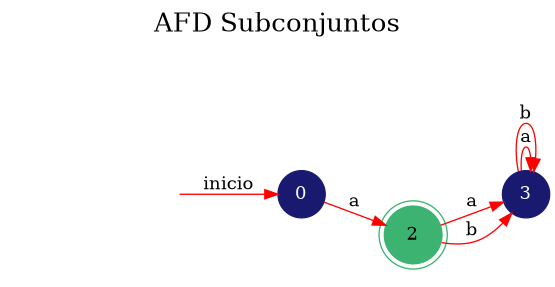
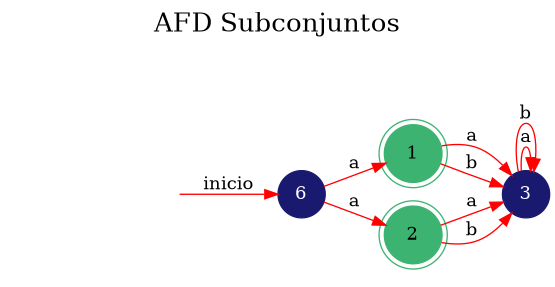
node "1": added
node "0": label "0" -> "6"
